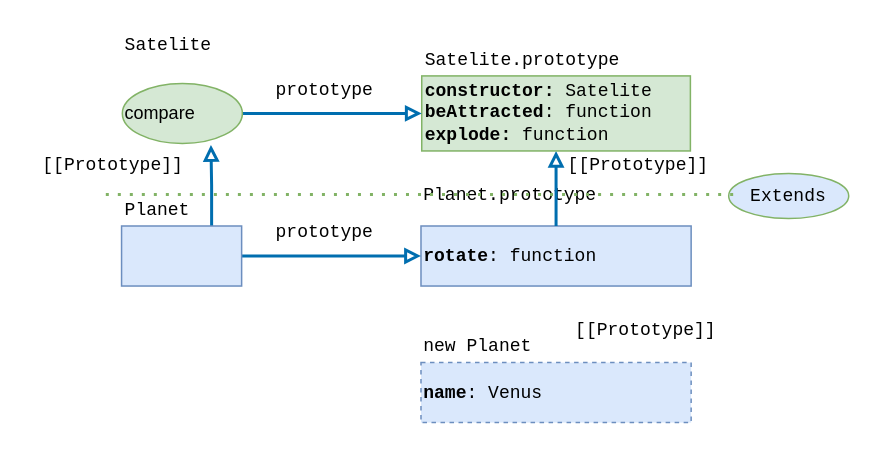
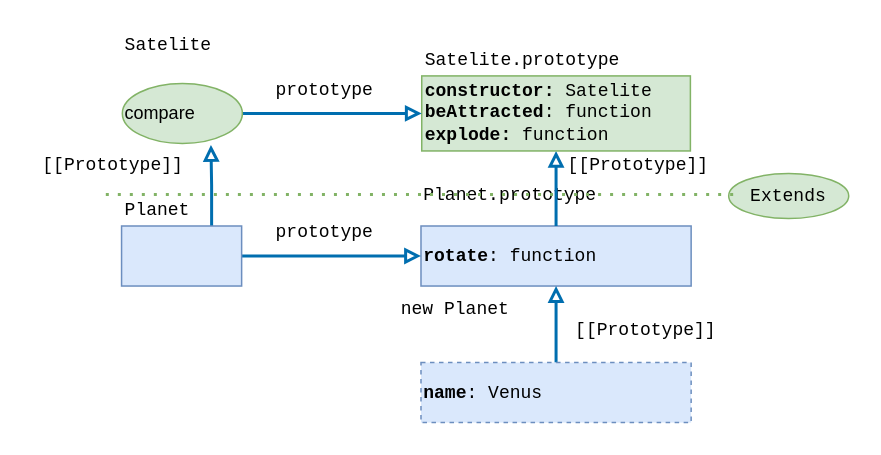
node "Extends": fillcolor #dae8fc -> #d5e8d4
edge "name: Venus" -> "rotate: function": added
node "new Planet": moved (481, 347) -> (459, 310)
